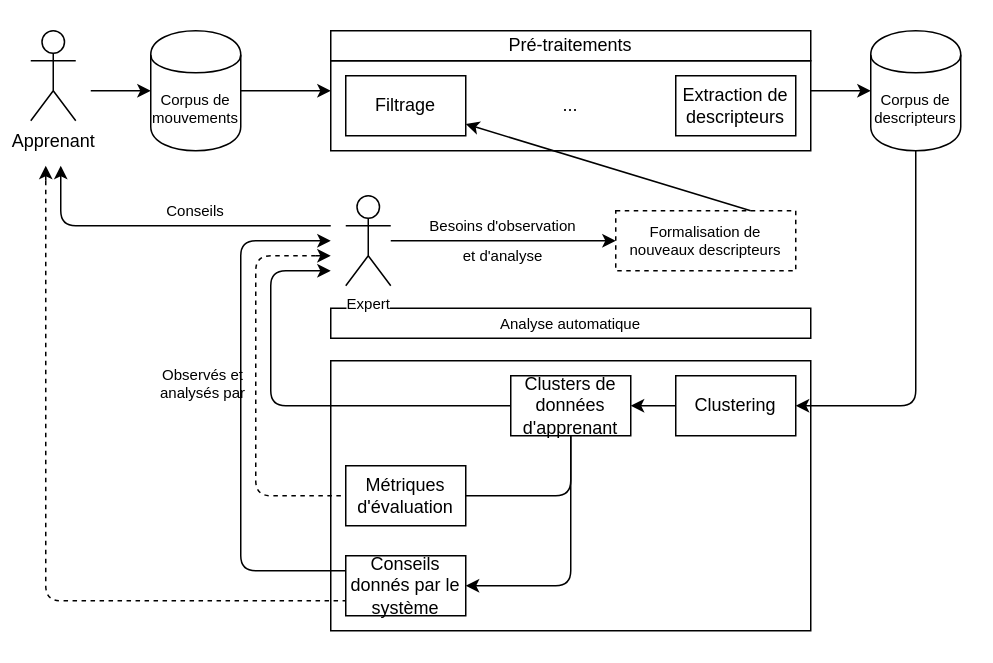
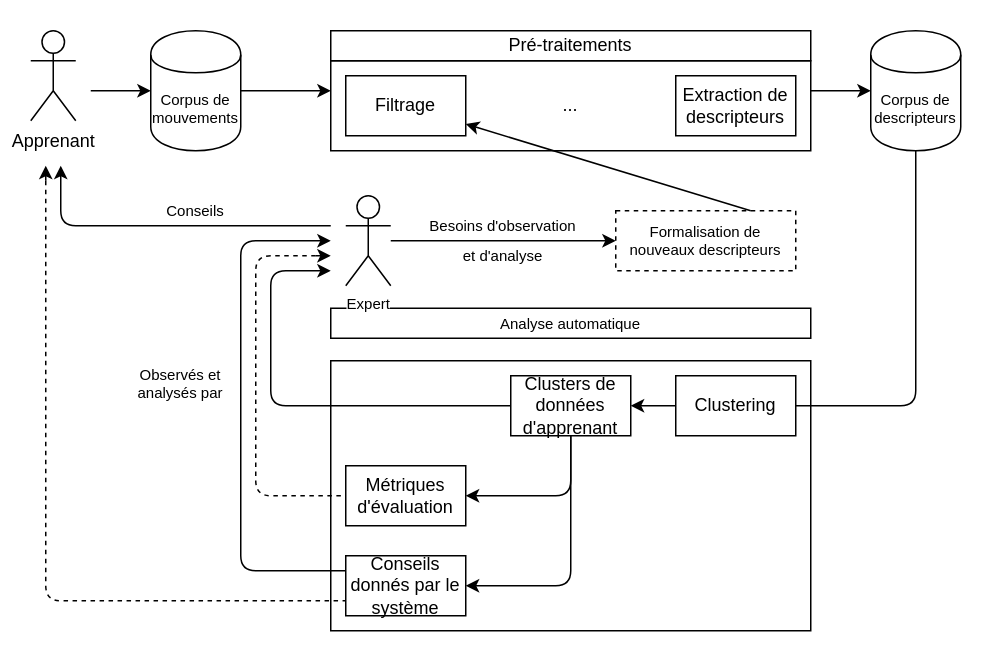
node "Observés et analysés par": moved (203, 383) -> (181, 383)
edge "Corpus de descripteurs" -> "Clustering": arrowhead classic -> none
edge "Clusters de données d'apprenant" -- "Métriques d'évaluation": arrowhead none -> classic
